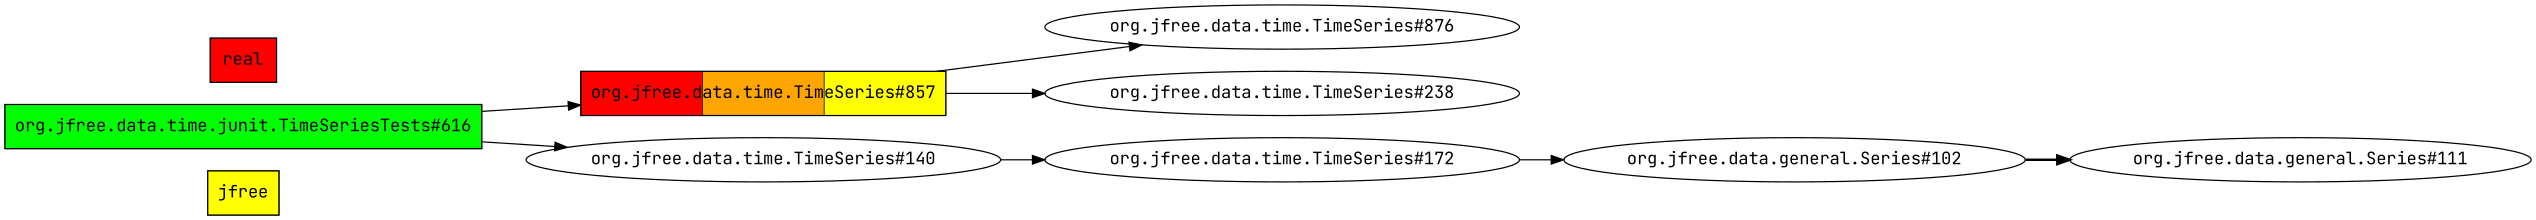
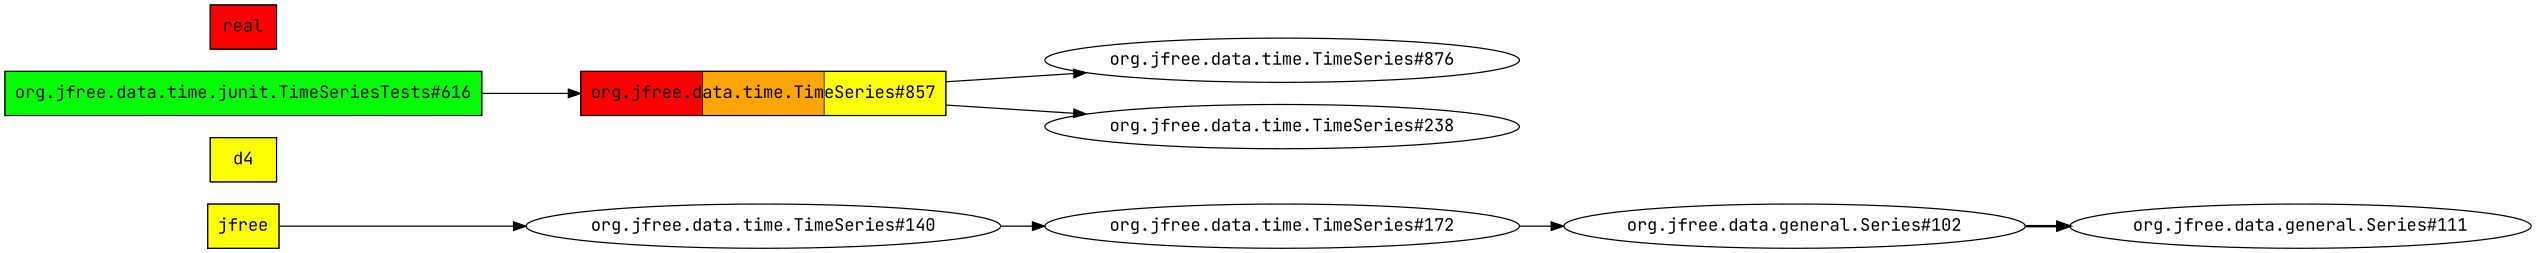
edge "org.jfree.data.time.junit.TimeSeriesTests#616" -> "org.jfree.data.time.TimeSeries#140": now "jfree" -> "org.jfree.data.time.TimeSeries#140"
node "d4": added
